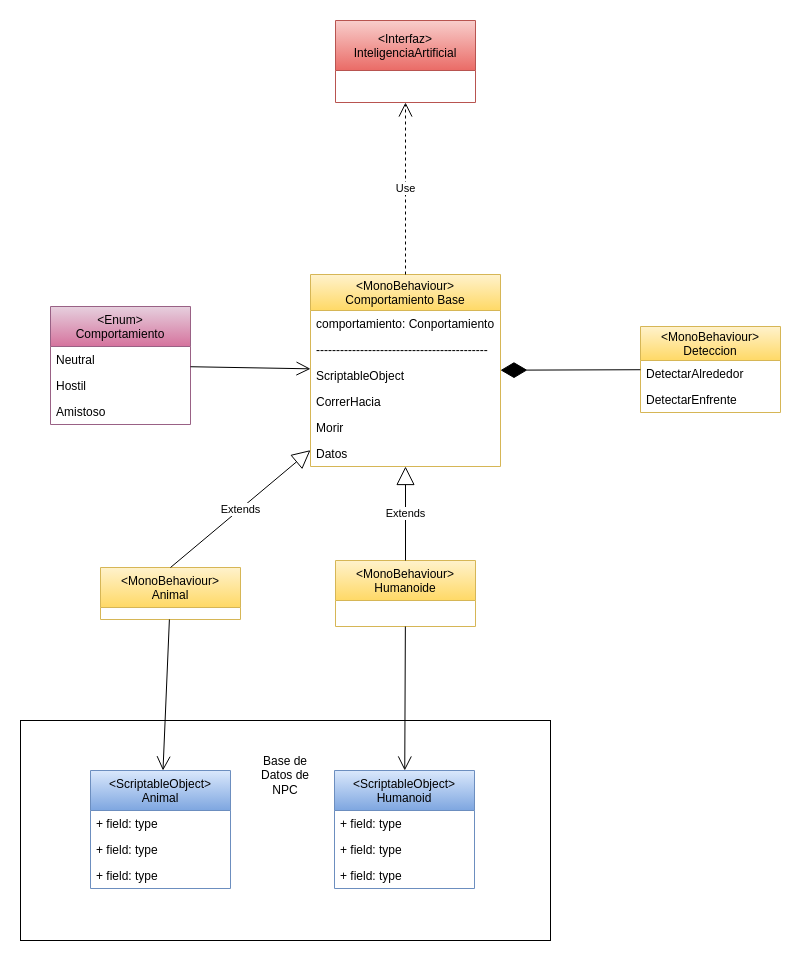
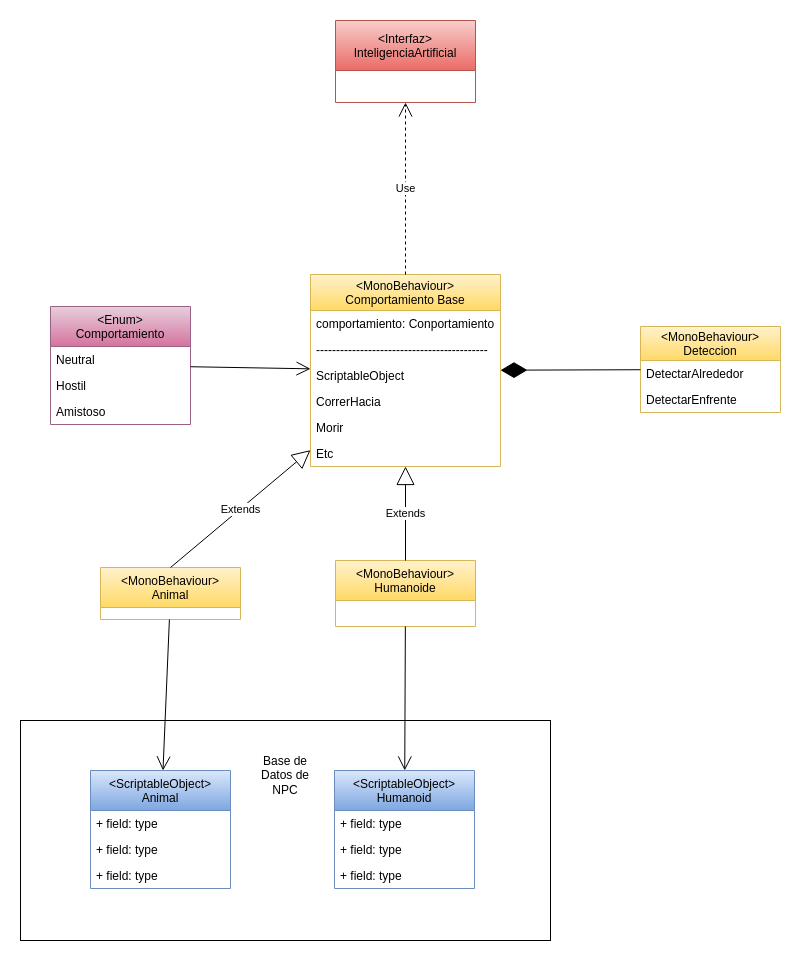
node "Datos": label "Datos" -> "Etc"
